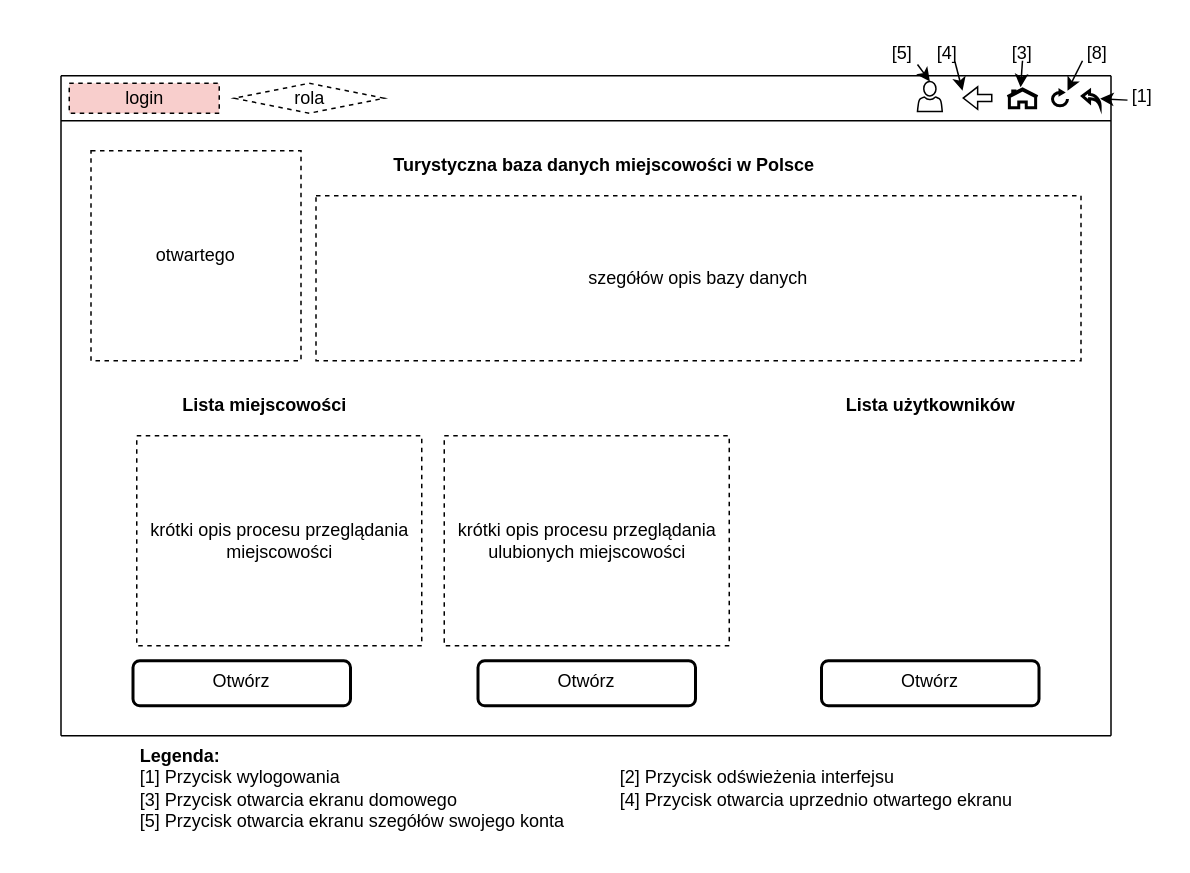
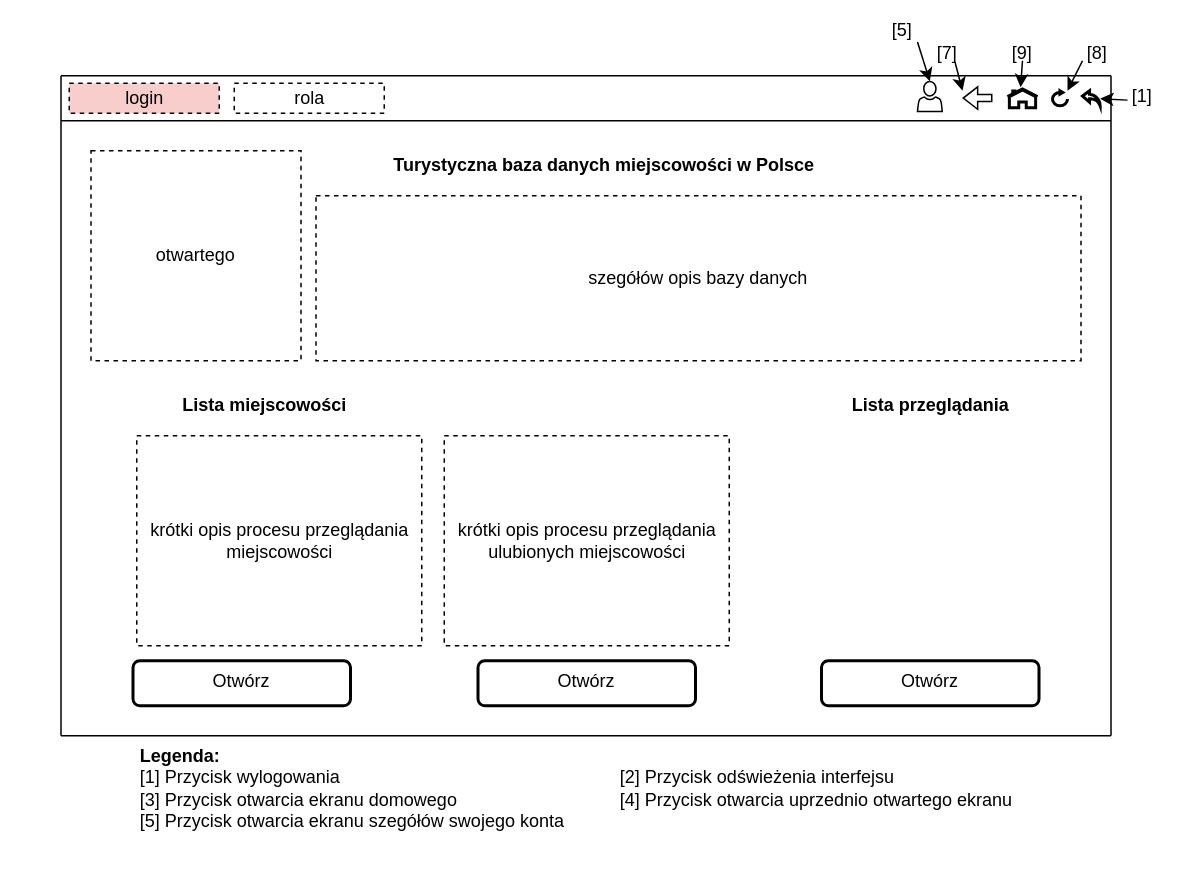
node "[5]": moved (902, 53) -> (902, 31)
node "[4]": label "[4]" -> "[7]"
node "[3]": label "[3]" -> "[9]"
node "rola": shape diamond -> rectangle
node "Lista użytkowników": label "Lista użytkowników" -> "Lista przeglądania"
